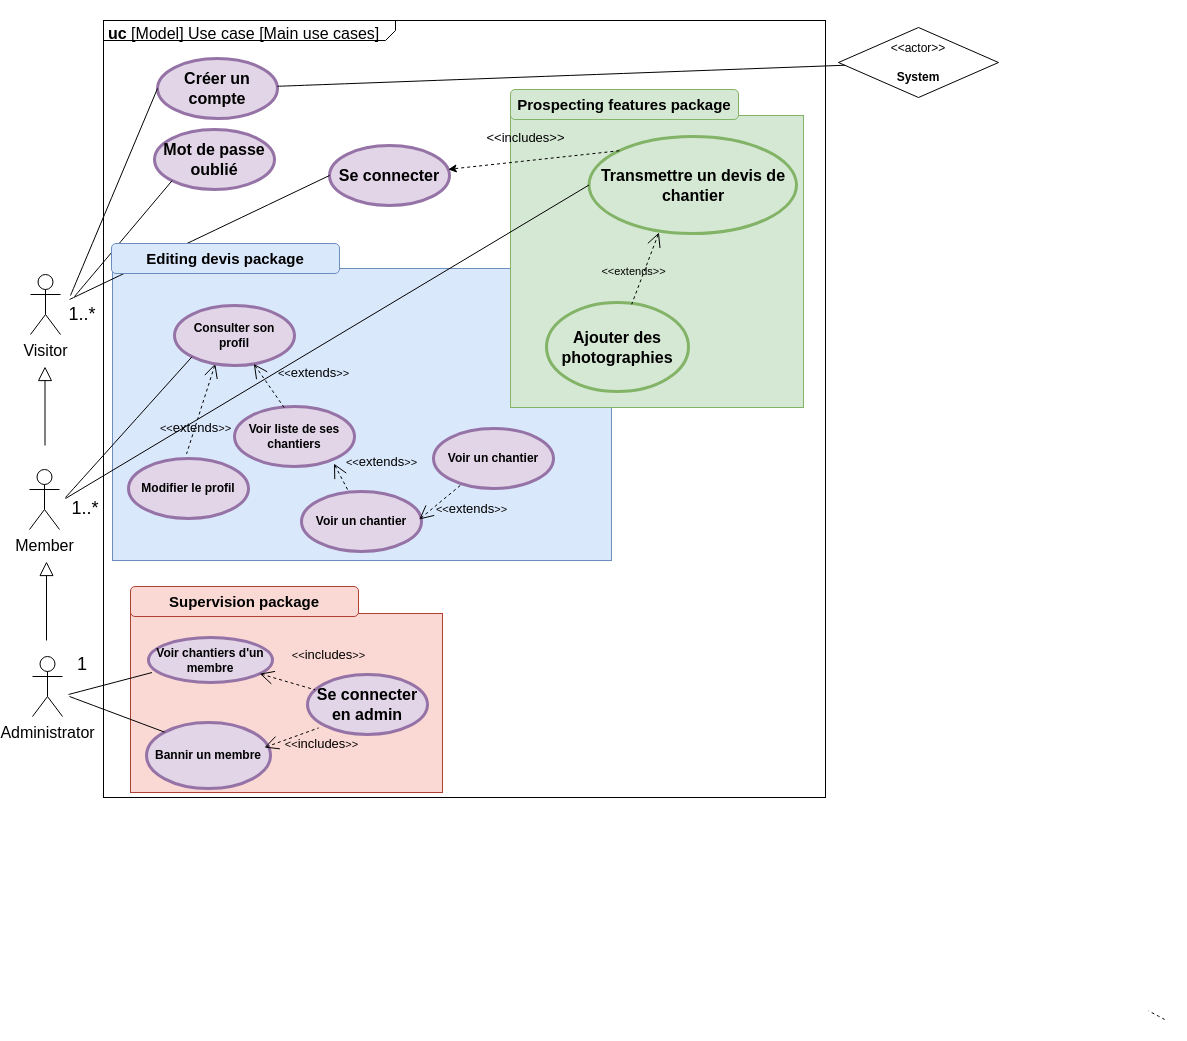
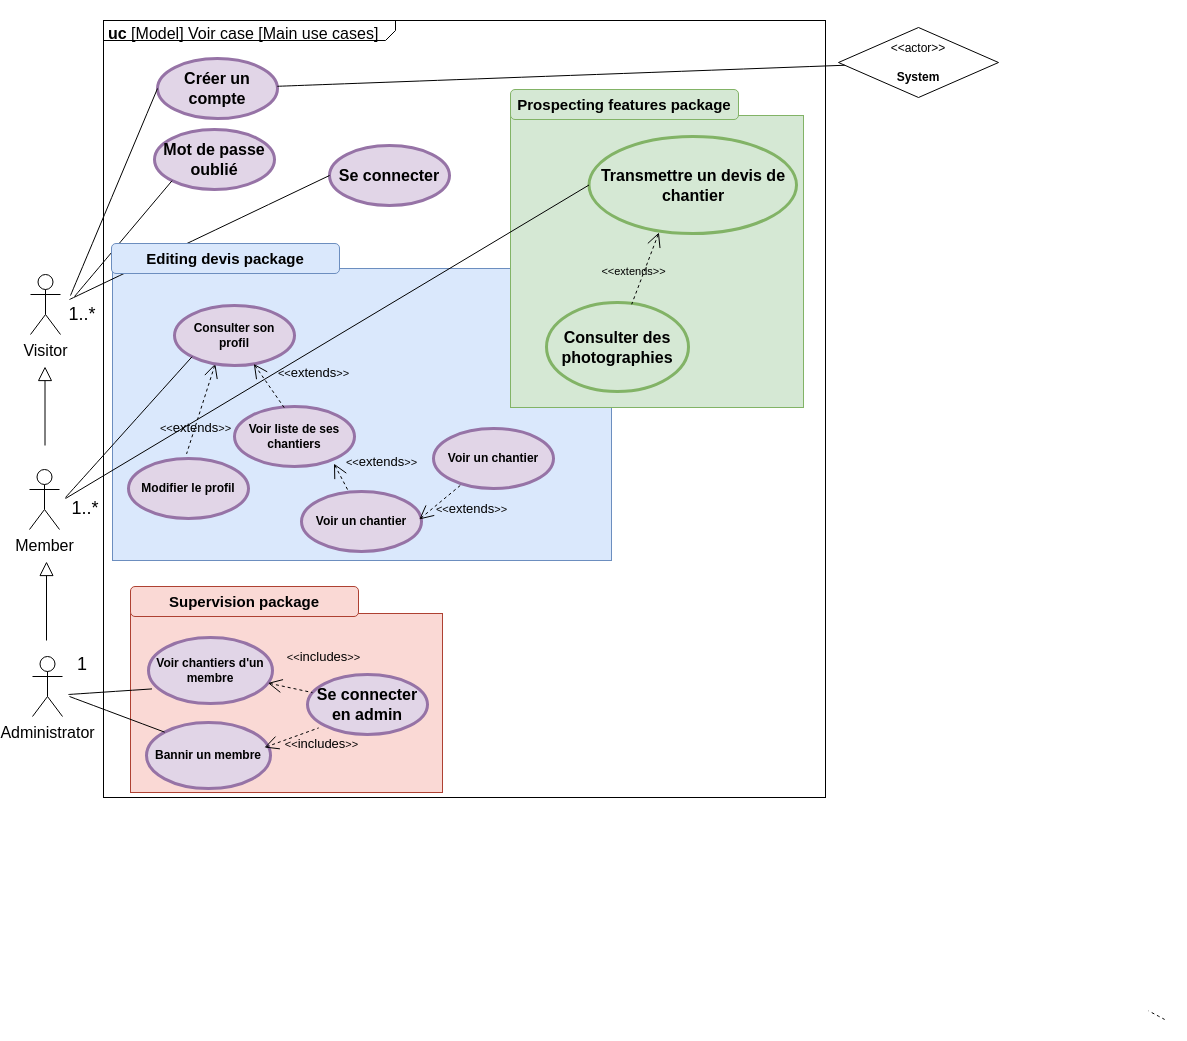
node "uc [Model] Use case [Main use cases]": label "uc [Model] Use case [Main use cases]" -> "uc [Model] Voir case [Main use cases]"
edge "Transmettre un devis de chantier" -> "Se connecter": removed, label "<<includes>>"
node "Ajouter des photographies": label "Ajouter des photographies" -> "Consulter des photographies"
node "Voir chantiers d'un membre": size 124x45 -> 124x66
